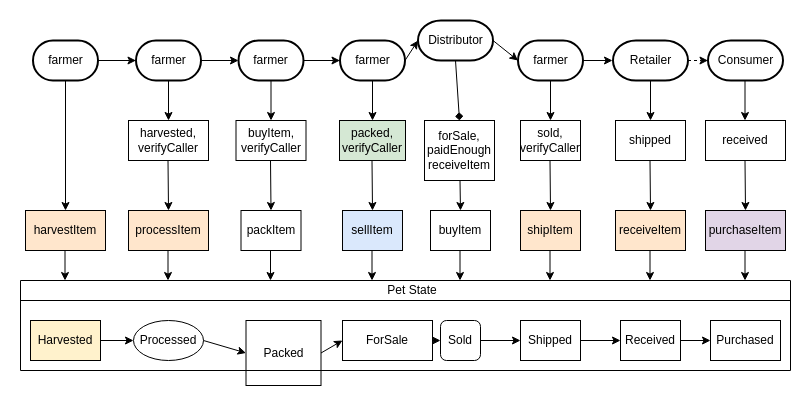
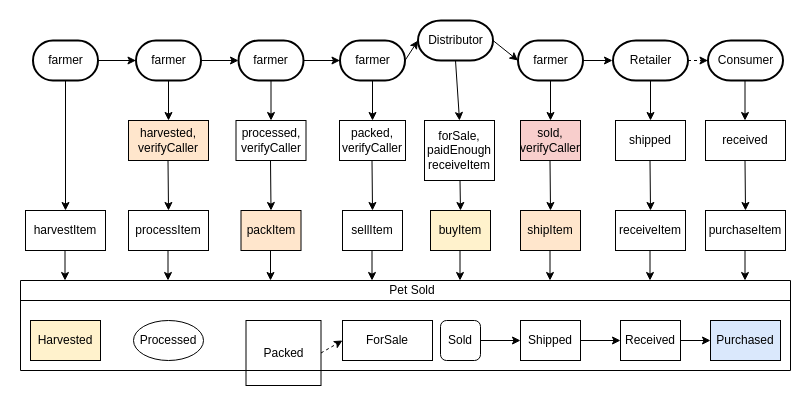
edge "Distributor" -> "forSale, paidEnough receiveItem": arrowhead diamond -> classic
node "harvested, verifyCaller": fillcolor #ffffff -> #ffe6cc
node "buyItem, verifyCaller": label "buyItem, verifyCaller" -> "processed, verifyCaller"
node "packed, verifyCaller": fillcolor #d5e8d4 -> #ffffff
node "sold, verifyCaller": fillcolor #ffffff -> #f8cecc
node "harvestItem": fillcolor #ffe6cc -> #ffffff
node "processItem": fillcolor #ffe6cc -> #ffffff
node "packItem": fillcolor #ffffff -> #ffe6cc
node "sellItem": fillcolor #dae8fc -> #ffffff
node "buyItem": fillcolor #ffffff -> #fff2cc
node "receiveItem": fillcolor #ffe6cc -> #ffffff
node "purchaseItem": fillcolor #e1d5e7 -> #ffffff
node "Pet State": label "Pet State" -> "Pet Sold"
edge "Harvested" -> "Processed": removed
edge "ForSale" -> "Sold": removed
node "Purchased": fillcolor #ffffff -> #dae8fc
edge "Processed" -> "Packed": removed
edge "Packed" -> "ForSale": style solid -> dashed
